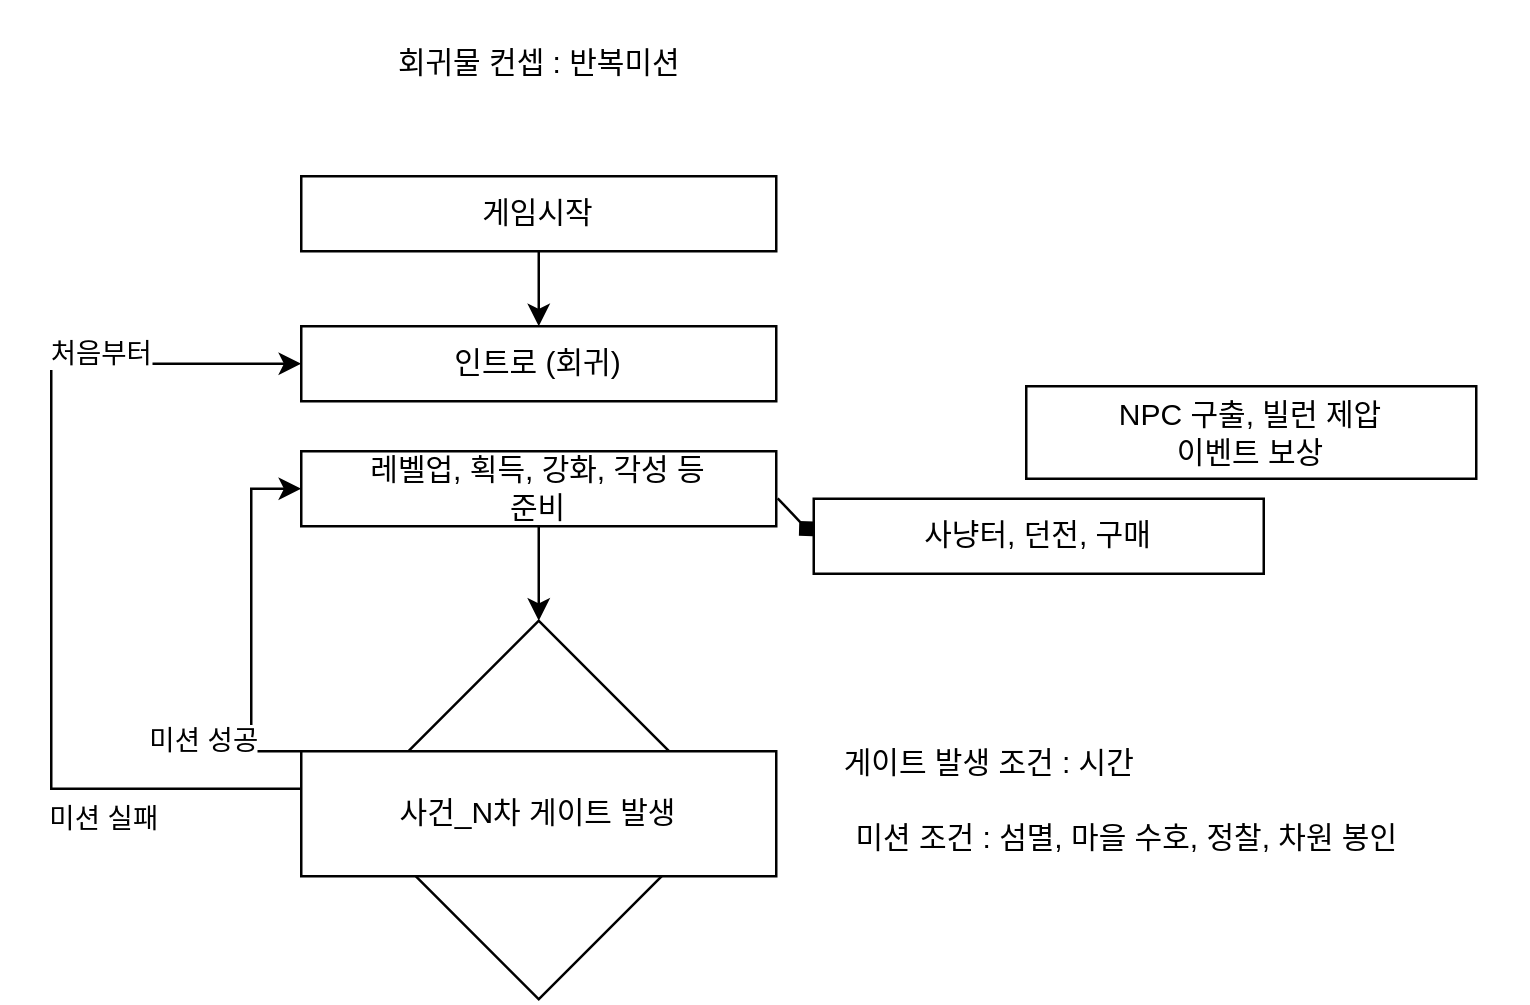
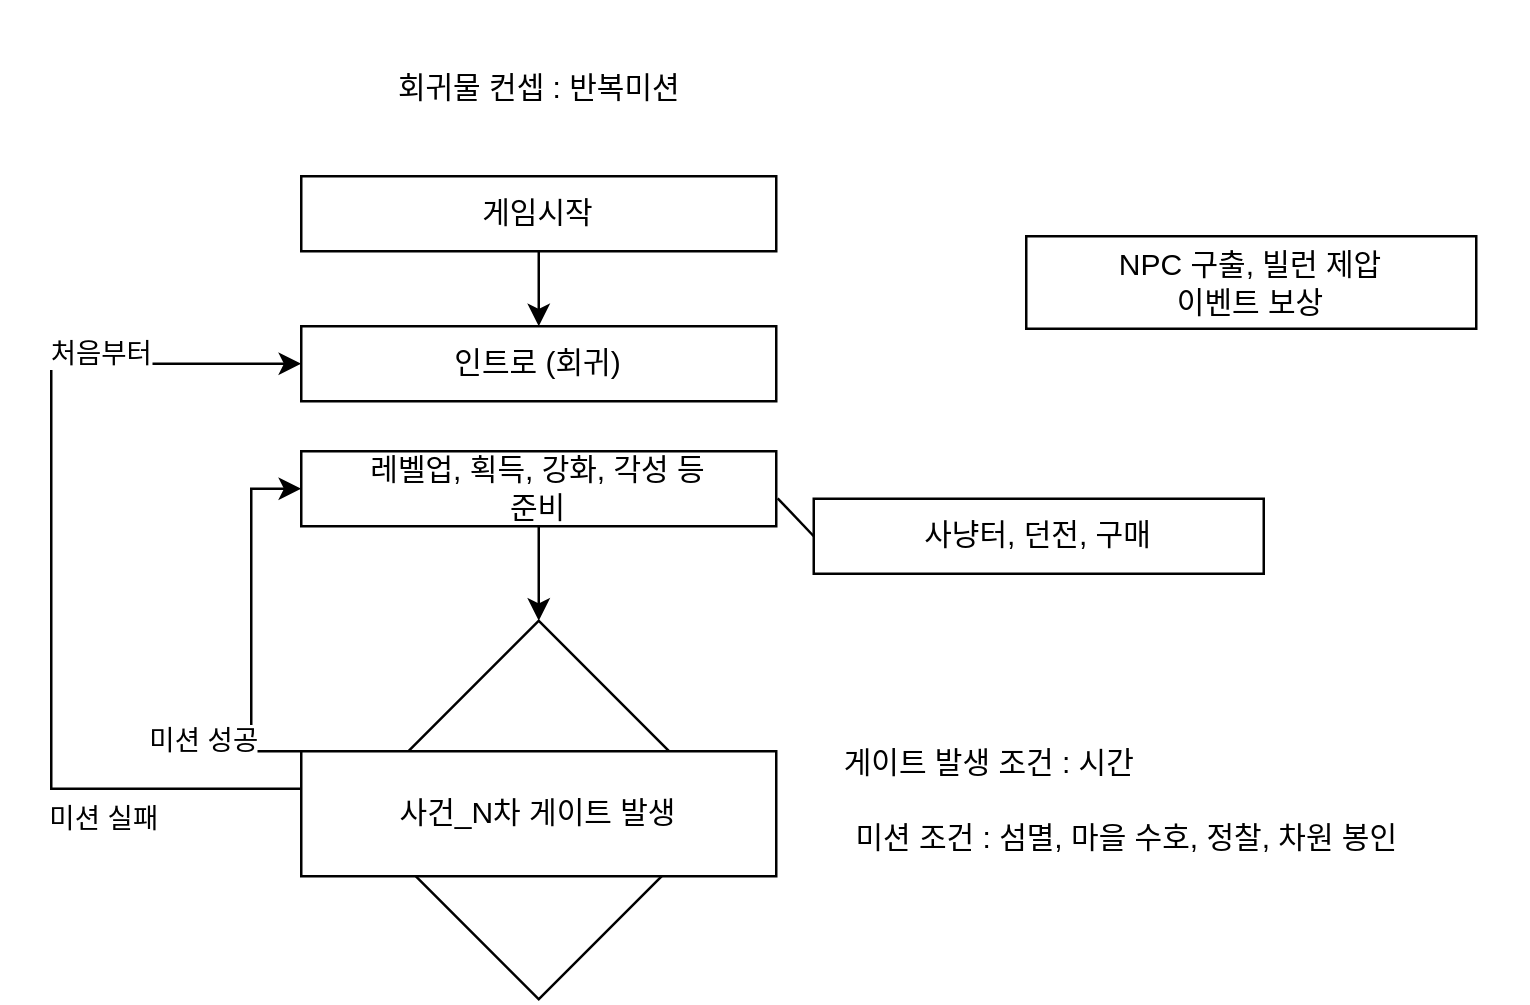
node "회귀물 컨셉 : 반복미션": moved (539, 64) -> (539, 89)
node "NPC 구출, 빌런 제압 이벤트 보상": moved (1251, 433) -> (1251, 283)
edge "레벨업, 획득, 강화, 각성 등 준비" -> "사냥터, 던전, 구매": arrowhead diamond -> none
